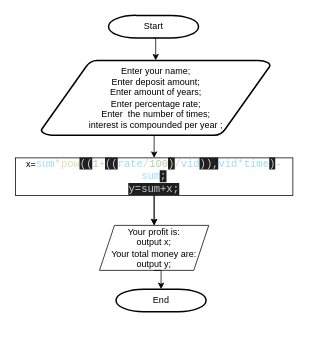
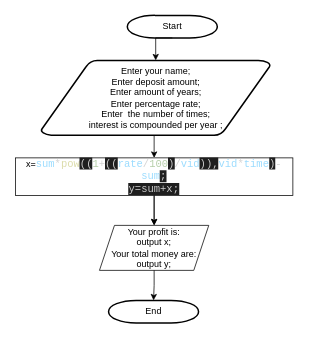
node "Start": moved (154, 27) -> (172, 27)
node "End": moved (161, 300) -> (154, 312)
